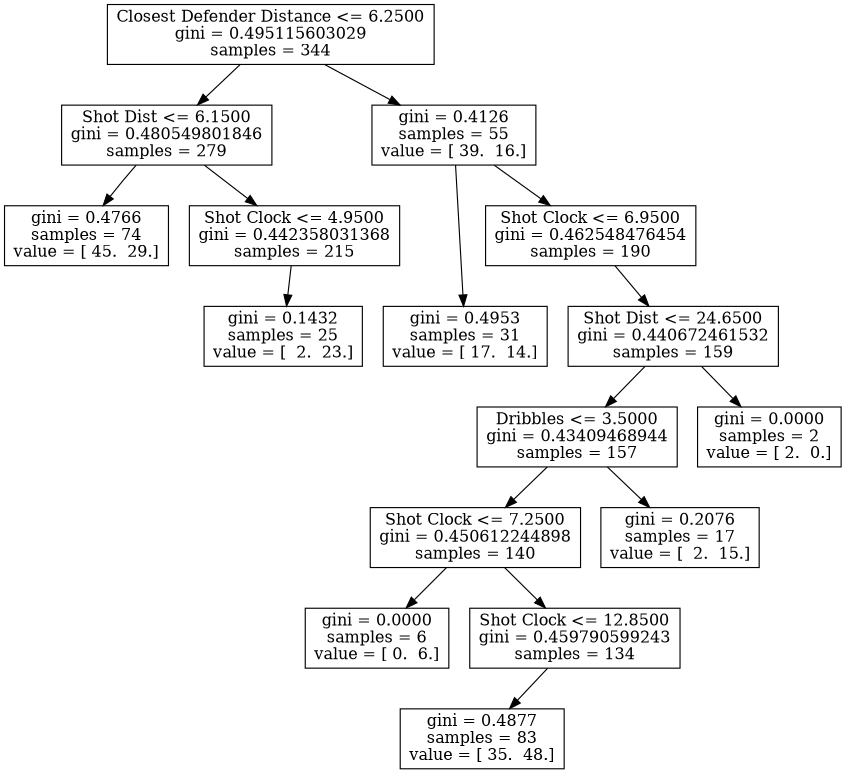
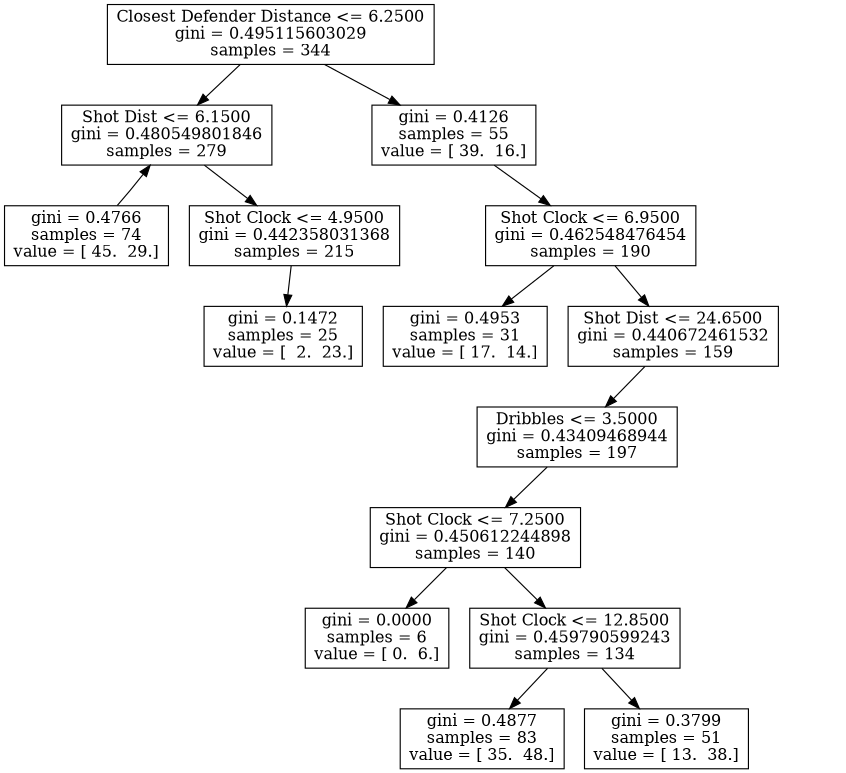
edge "Shot Dist <= 6.1500 gini = 0.480549801846 samples = 279" -> "gini = 0.4766 samples = 74 value = [ 45.  29.]": reversed
edge "gini = 0.4126 samples = 55 value = [ 39.  16.]" -> "gini = 0.4953 samples = 31 value = [ 17.  14.]": now "Shot Clock <= 6.9500 gini = 0.462548476454 samples = 190" -> "gini = 0.4953 samples = 31 value = [ 17.  14.]"
node "gini = 0.1432 samples = 25 value = [  2.  23.]": label "gini = 0.1432 samples = 25 value = [  2.  23.]" -> "gini = 0.1472 samples = 25 value = [  2.  23.]"
node "Dribbles <= 3.5000 gini = 0.43409468944 samples = 157": label "Dribbles <= 3.5000 gini = 0.43409468944 samples = 157" -> "Dribbles <= 3.5000 gini = 0.43409468944 samples = 197"
node "gini = 0.0000 samples = 2 value = [ 2.  0.]": removed
node "gini = 0.2076 samples = 17 value = [  2.  15.]": removed
node "gini = 0.3799 samples = 51 value = [ 13.  38.]": added
